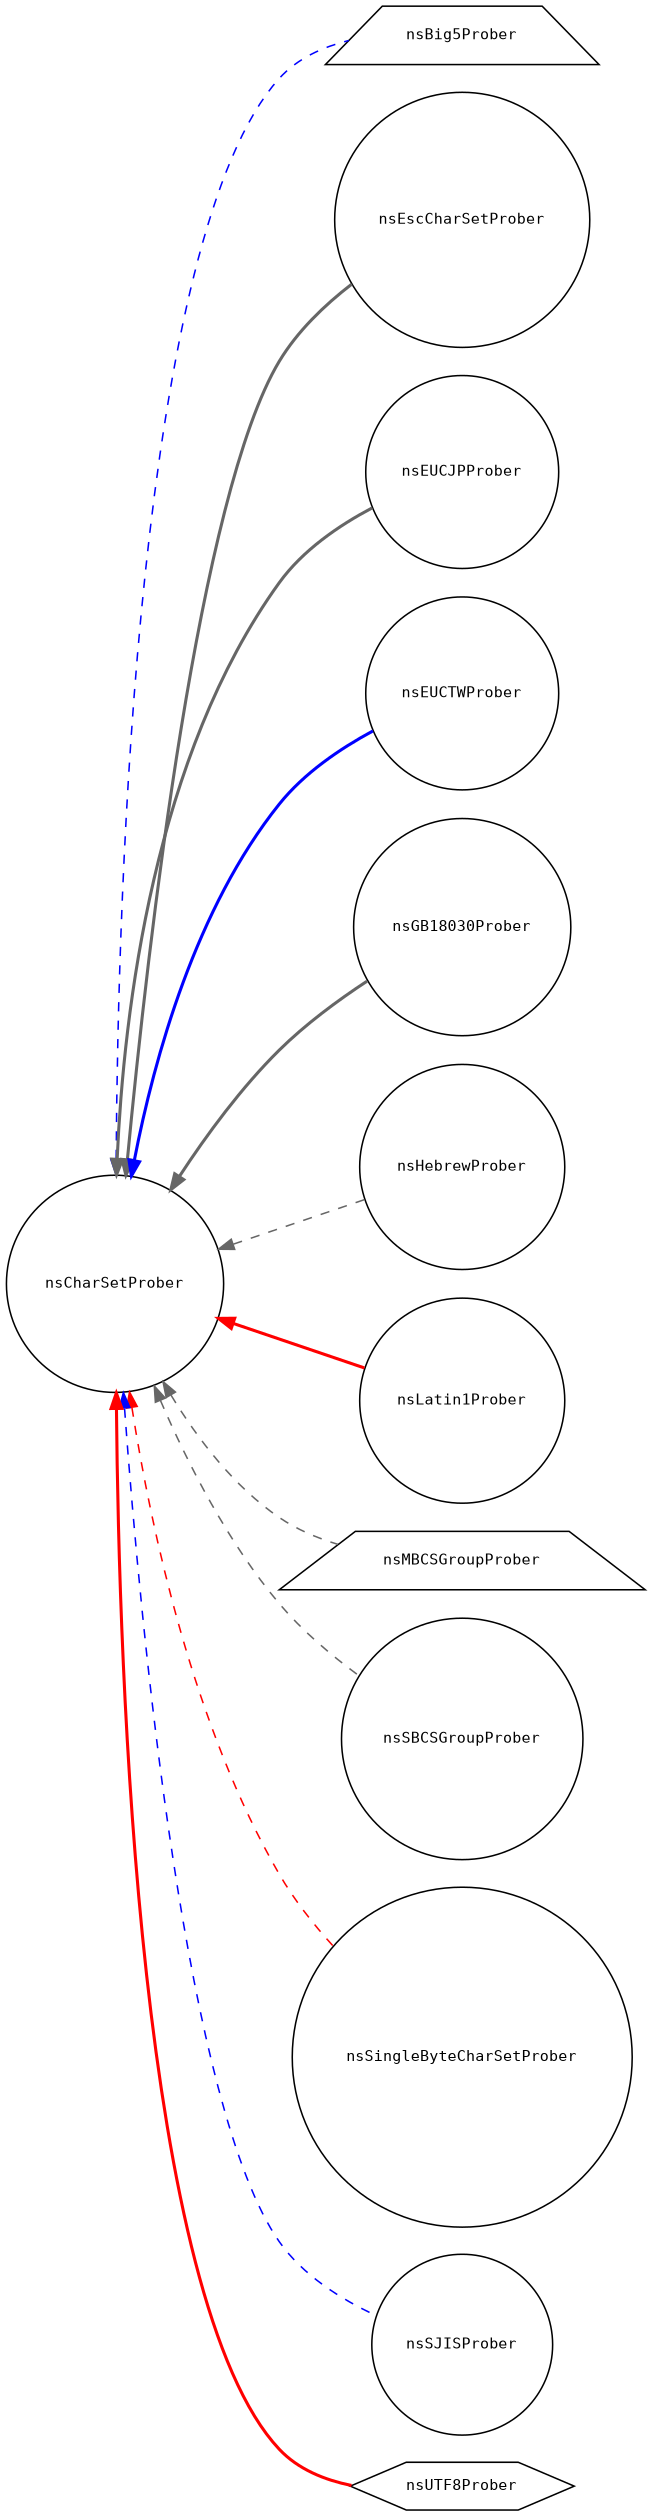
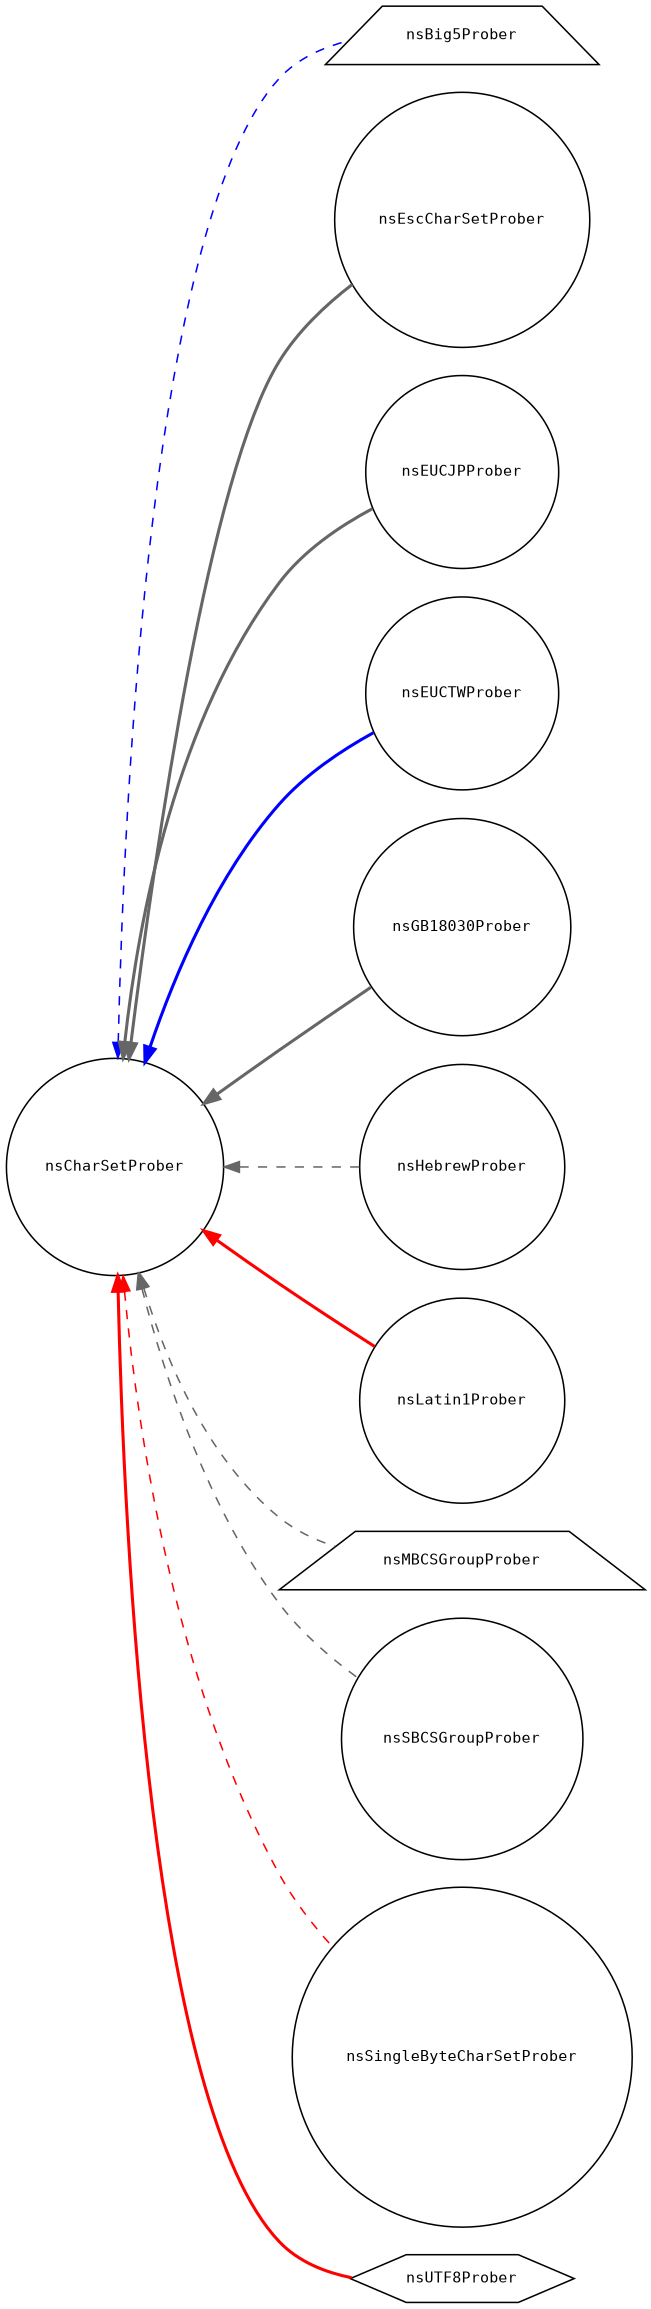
node "nsSJISProber": removed
